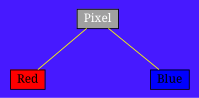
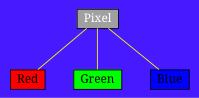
node "Green": added
